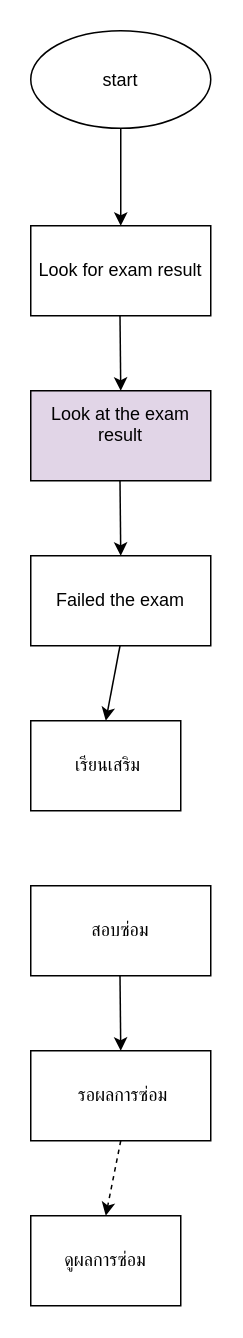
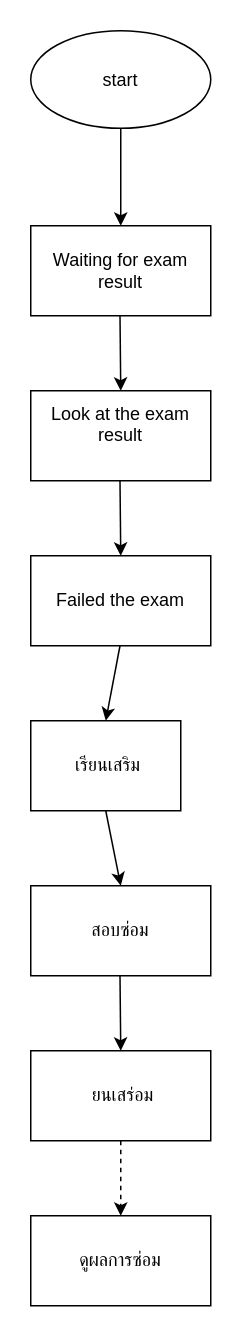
node "Look for exam result": label "Look for exam result" -> "Waiting for exam result"
node "Look at the exam result": fillcolor #e1d5e7 -> #ffffff
edge "เรียนเสริม" -> "สอบซ่อม": added
node "รอผลการซ่อม": label "รอผลการซ่อม" -> "ยนเสร่อม"
node "ดูผลการซ่อม": size 150x90 -> 180x90
